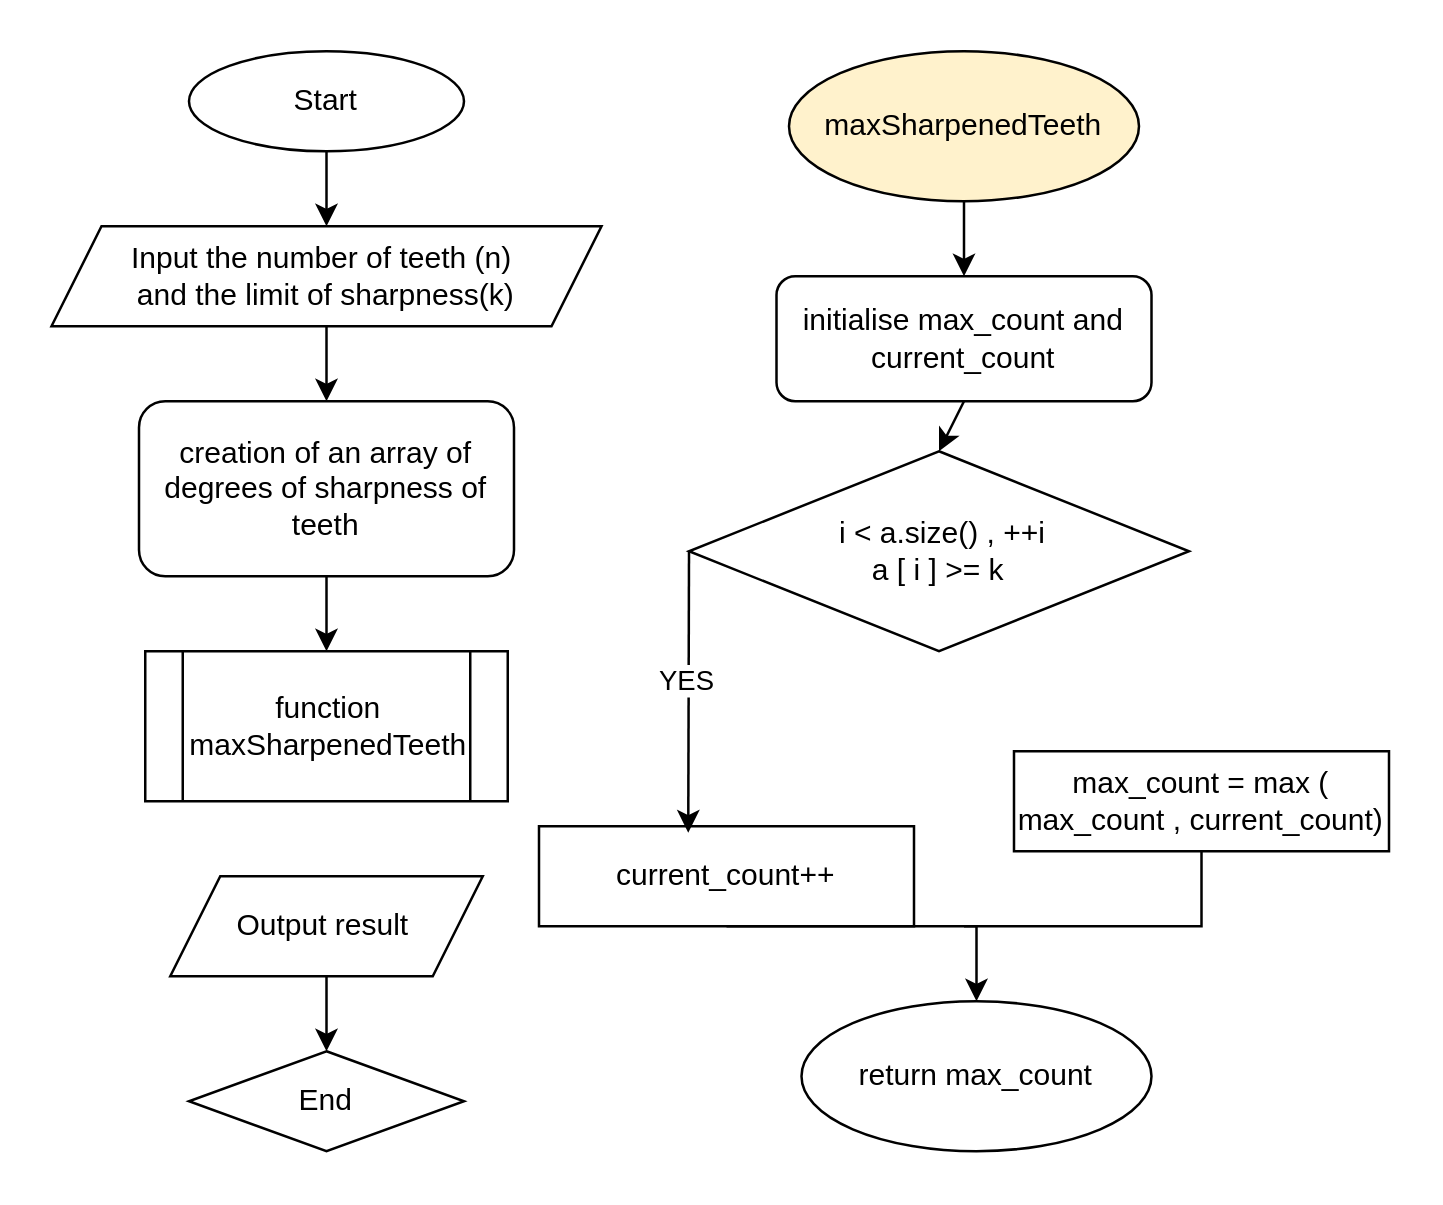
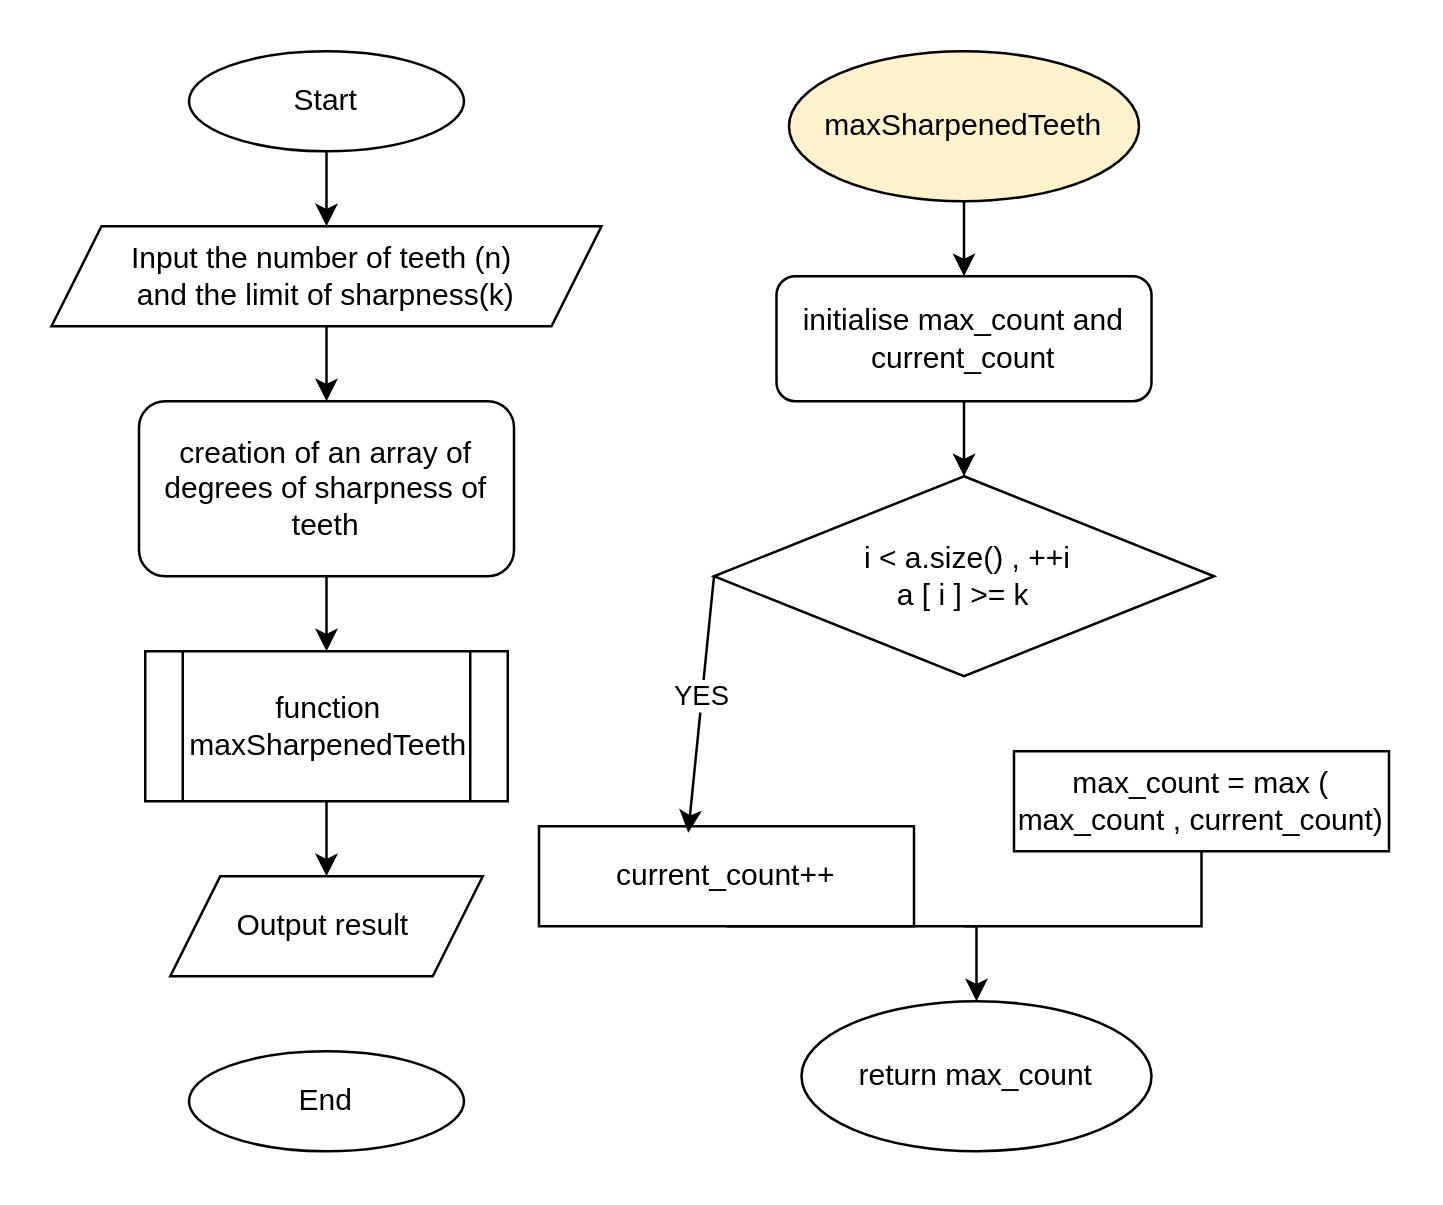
node "i < a.size() , ++i a [ i ] >= k": moved (939, 551) -> (964, 576)
edge "function maxSharpenedTeeth" -> "Output result": added
edge "Output result" -> "End": removed
node "End": shape diamond -> ellipse
